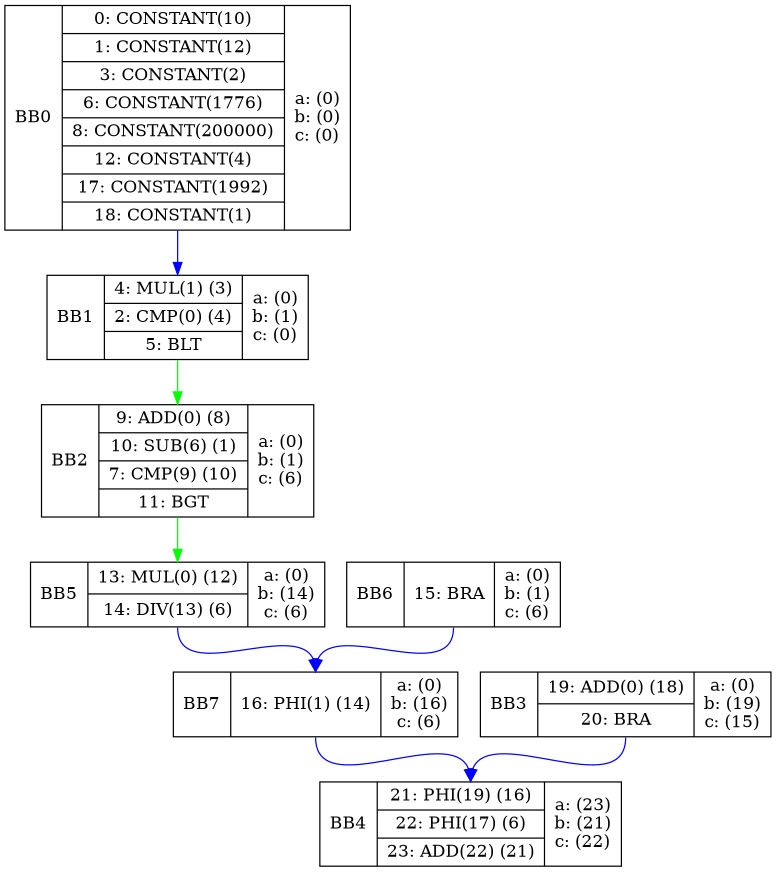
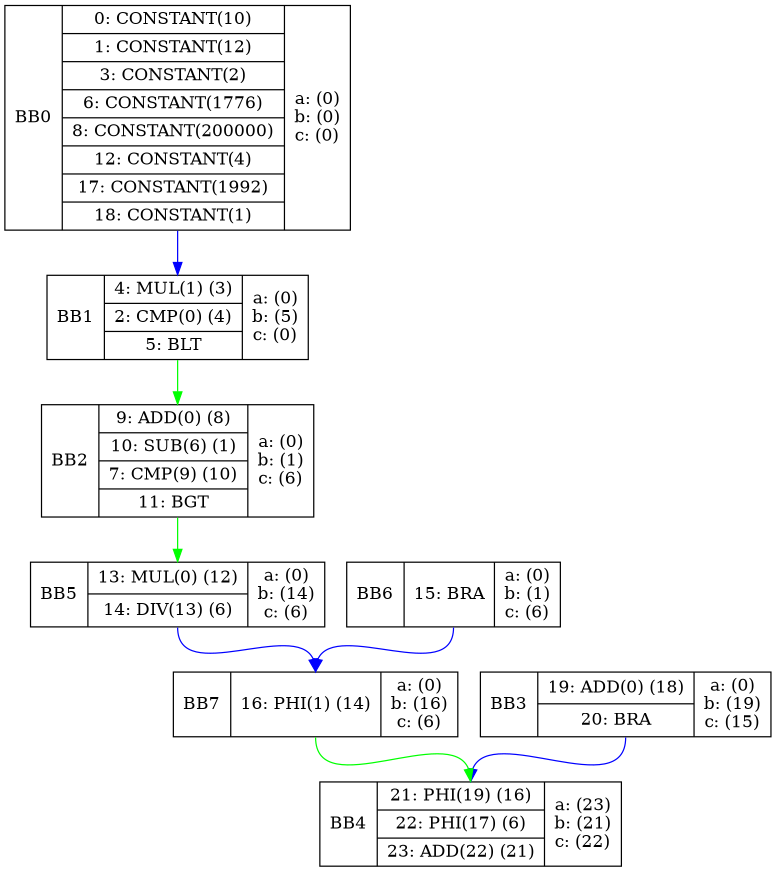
node "BB1": text "b: (1)" -> "b: (5)"
edge "BB7" -> "BB4": color blue -> green
